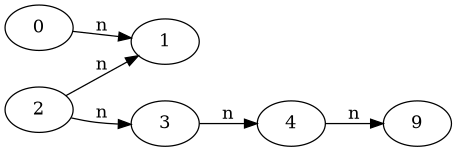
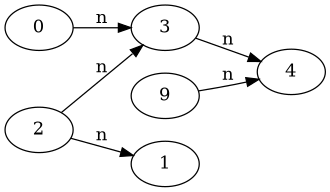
edge "0" -> "1": now "0" -> "3"
edge "4" -> "9": reversed
